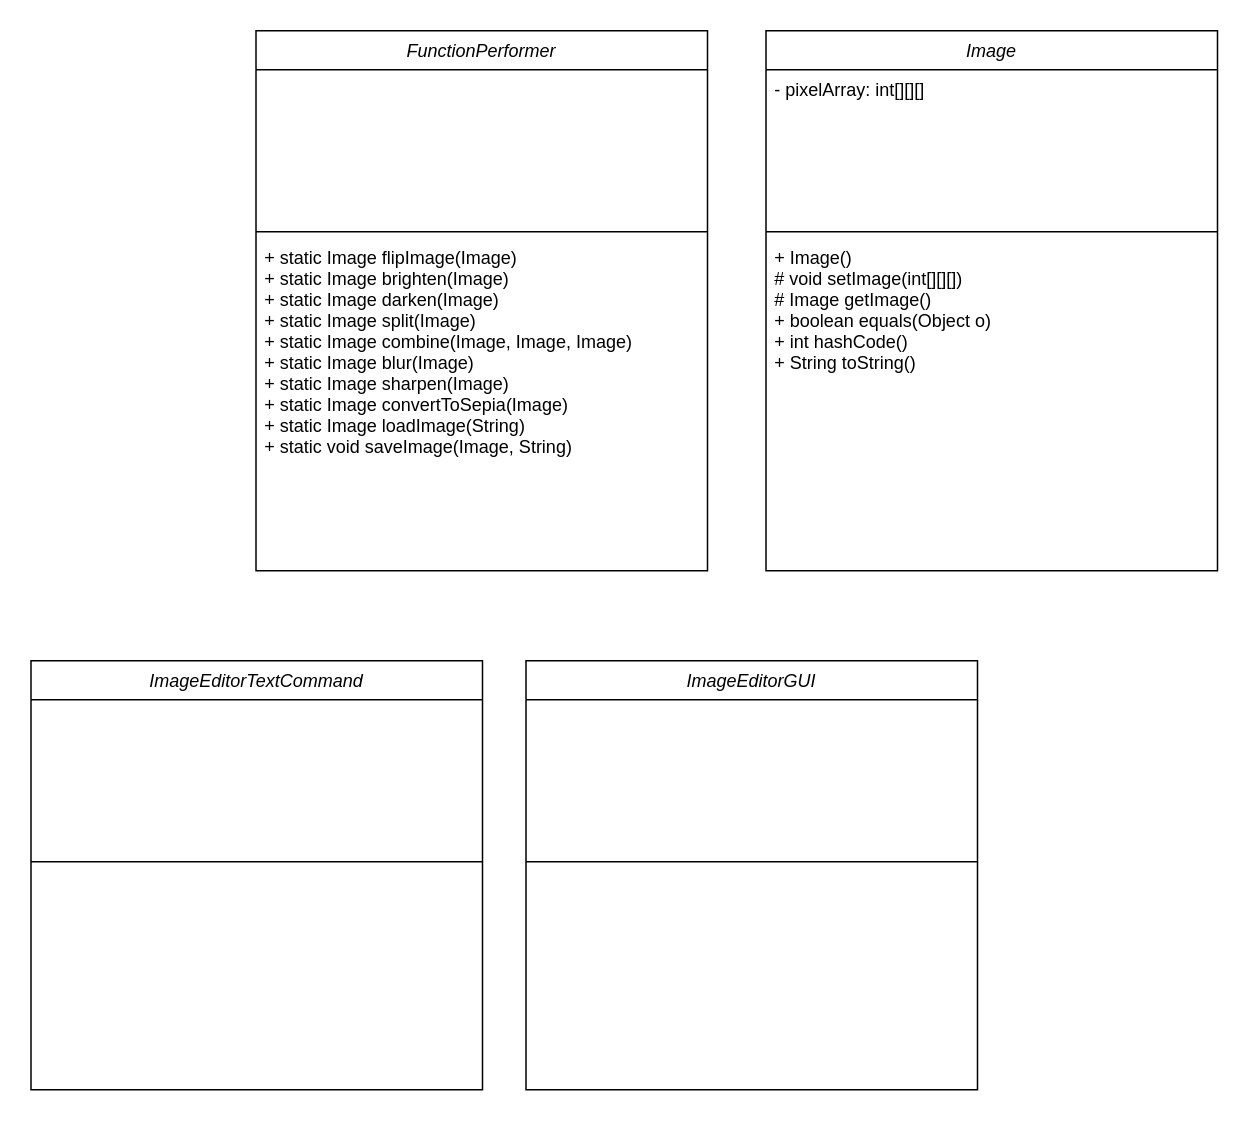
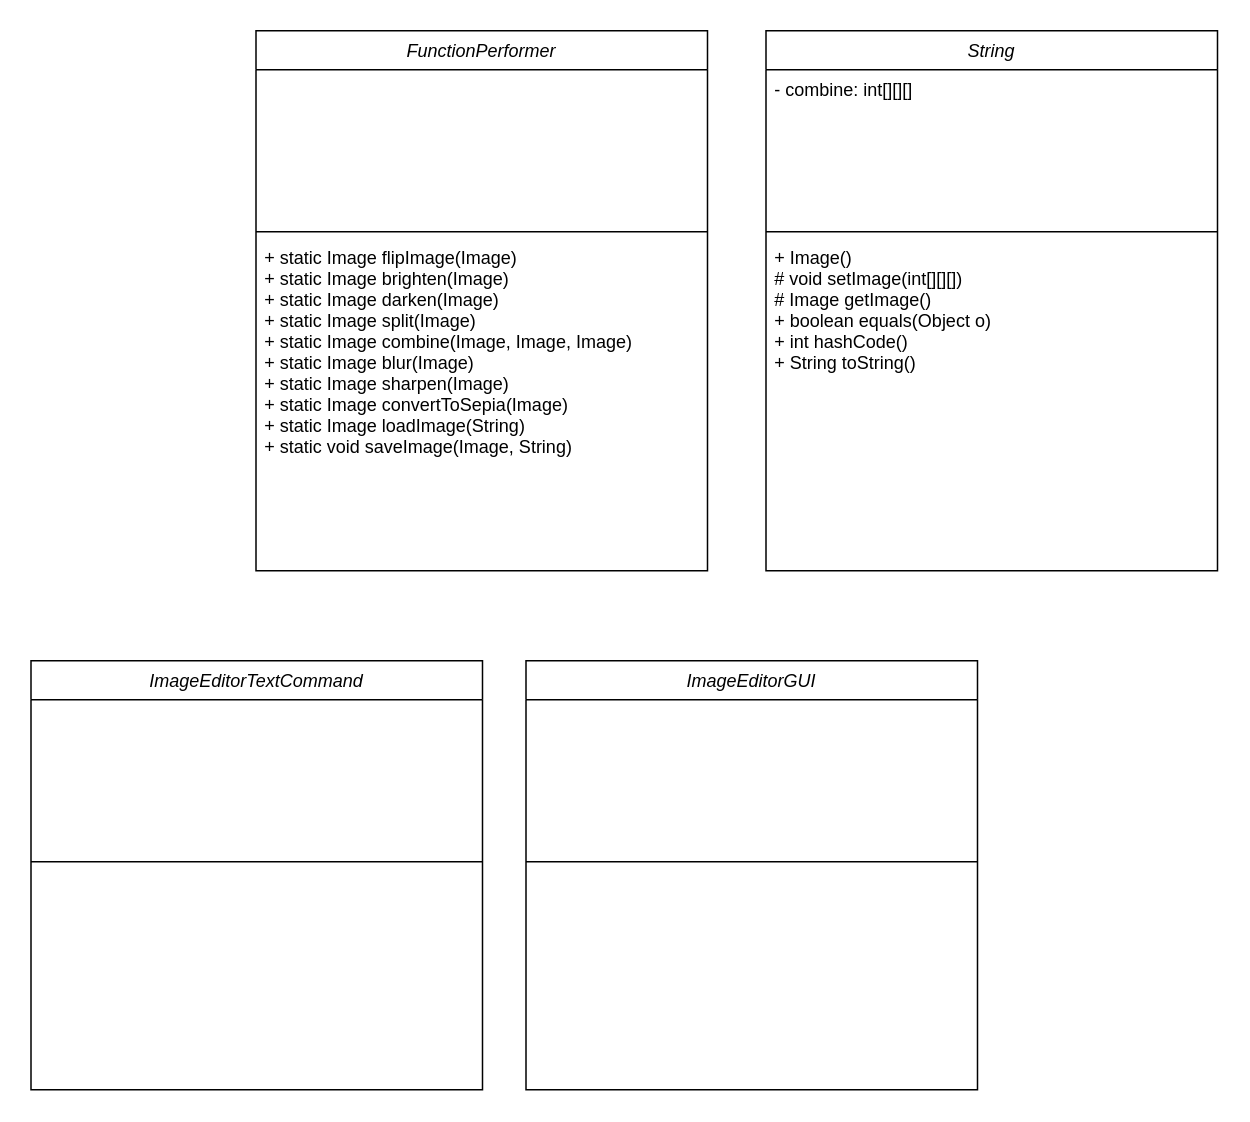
node "Image": label "Image" -> "String"
node "- pixelArray: int[][][]": label "- pixelArray: int[][][]" -> "- combine: int[][][]"
